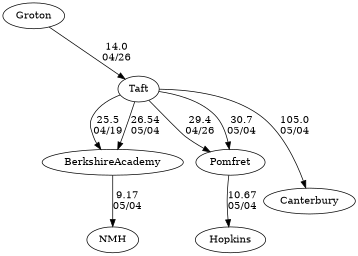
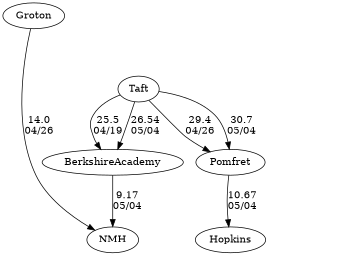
edge "Groton" -> "Taft": now "Groton" -> "NMH"
node "Canterbury": removed
